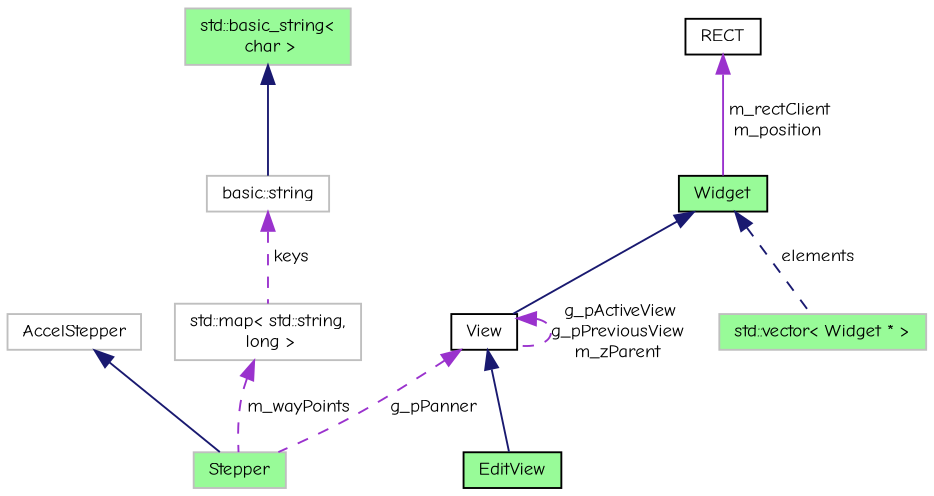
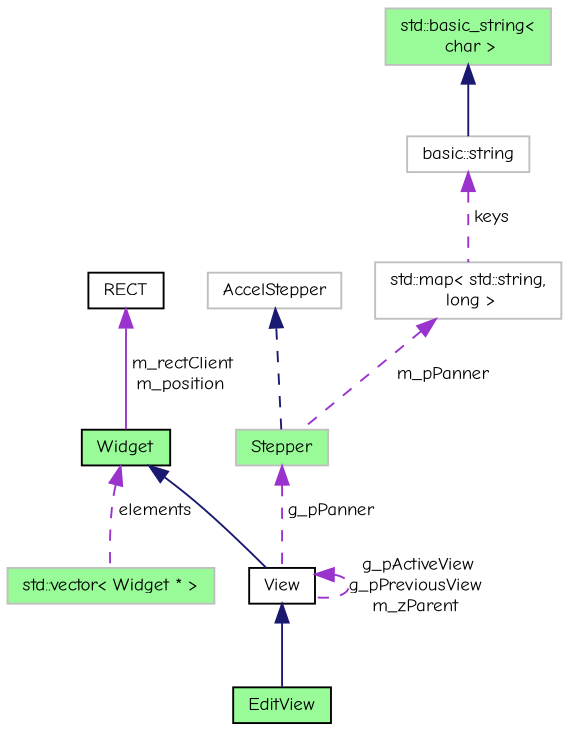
edge "std::vector< Widget * >" -> "Widget": color midnightblue -> darkorchid3
edge "Stepper" -> "AccelStepper": style solid -> dashed
edge "Stepper" -> "std::map< std::string, long >": label " m_wayPoints" -> " m_pPanner"
edge "Stepper" -> "View": reversed
